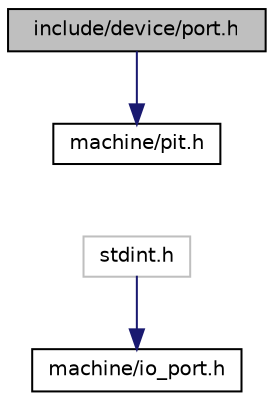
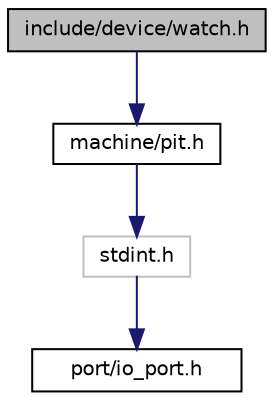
node "include/device/port.h": label "include/device/port.h" -> "include/device/watch.h"
edge "machine/pit.h" -> "stdint.h": added
node "machine/io_port.h": label "machine/io_port.h" -> "port/io_port.h"
